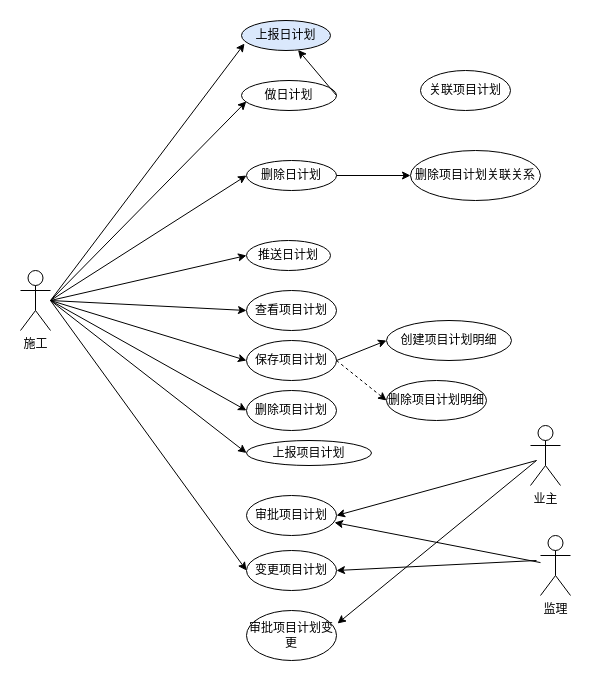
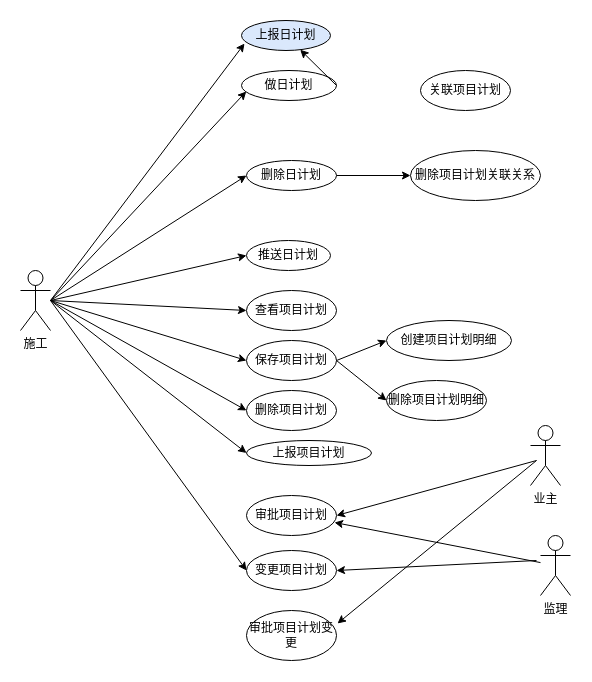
node "做日计划": moved (289, 96) -> (289, 86)
edge "保存项目计划" -> "删除项目计划明细": style dashed -> solid
